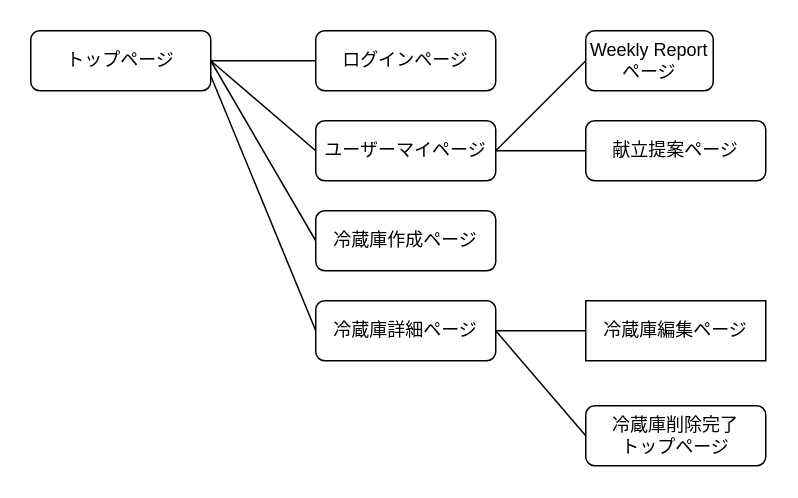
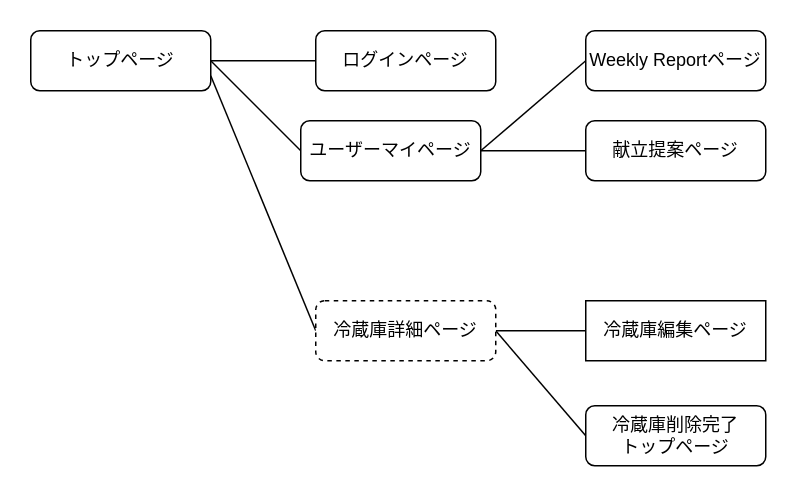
node "Weekly Reportページ": size 128x60 -> 180x60
node "ユーザーマイページ": moved (406, 151) -> (391, 151)
edge "トップページ" -- "冷蔵庫作成ページ": removed
node "冷蔵庫作成ページ": removed
node "冷蔵庫詳細ページ": style solid -> dashed
